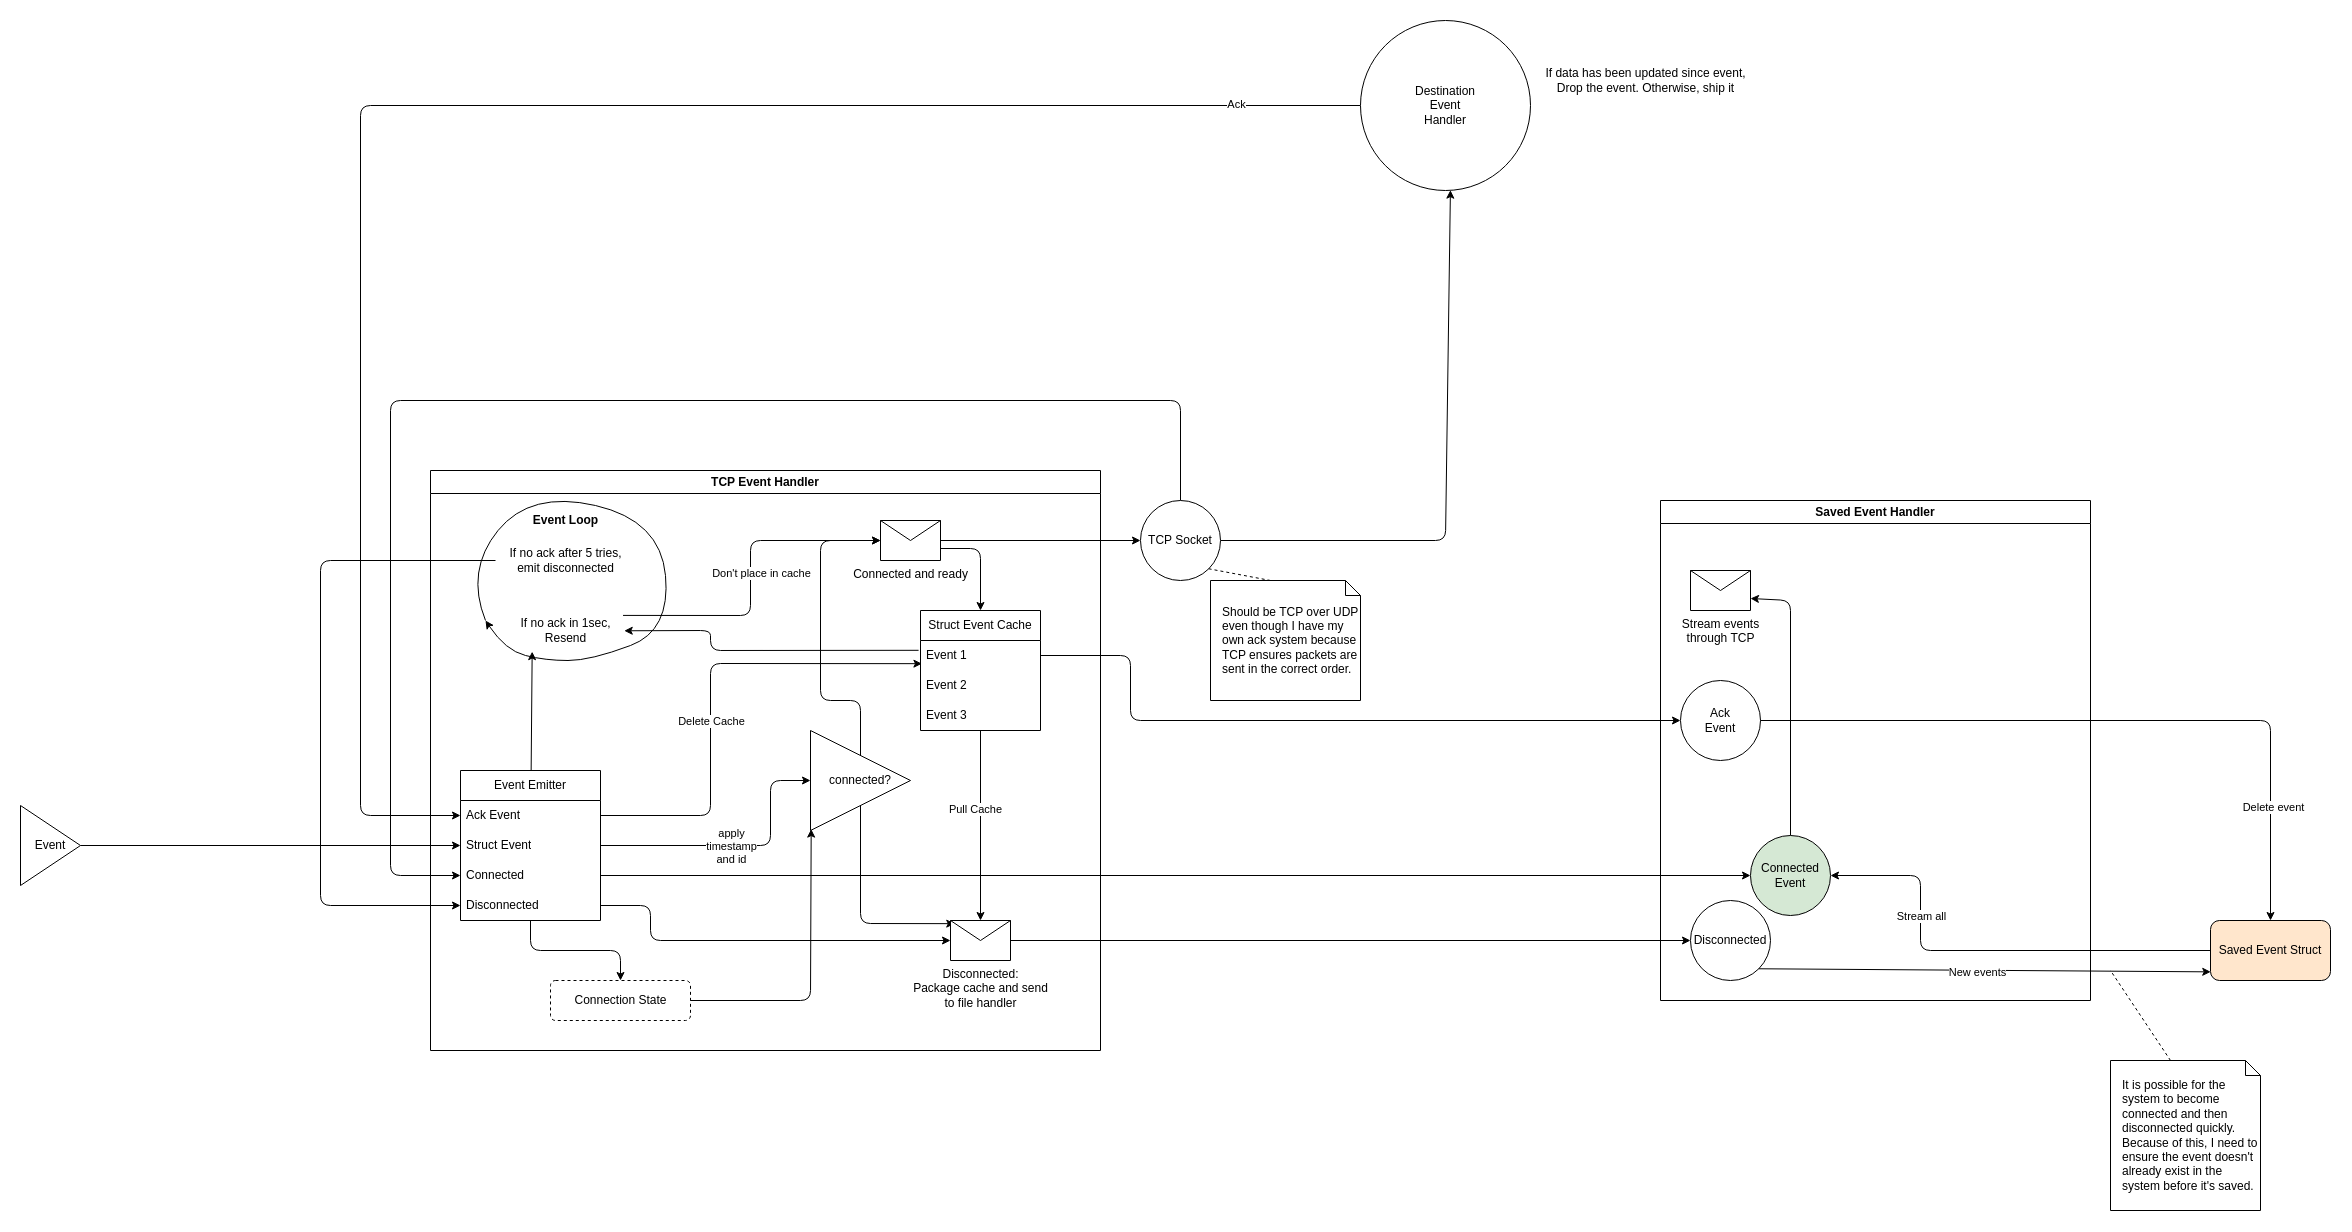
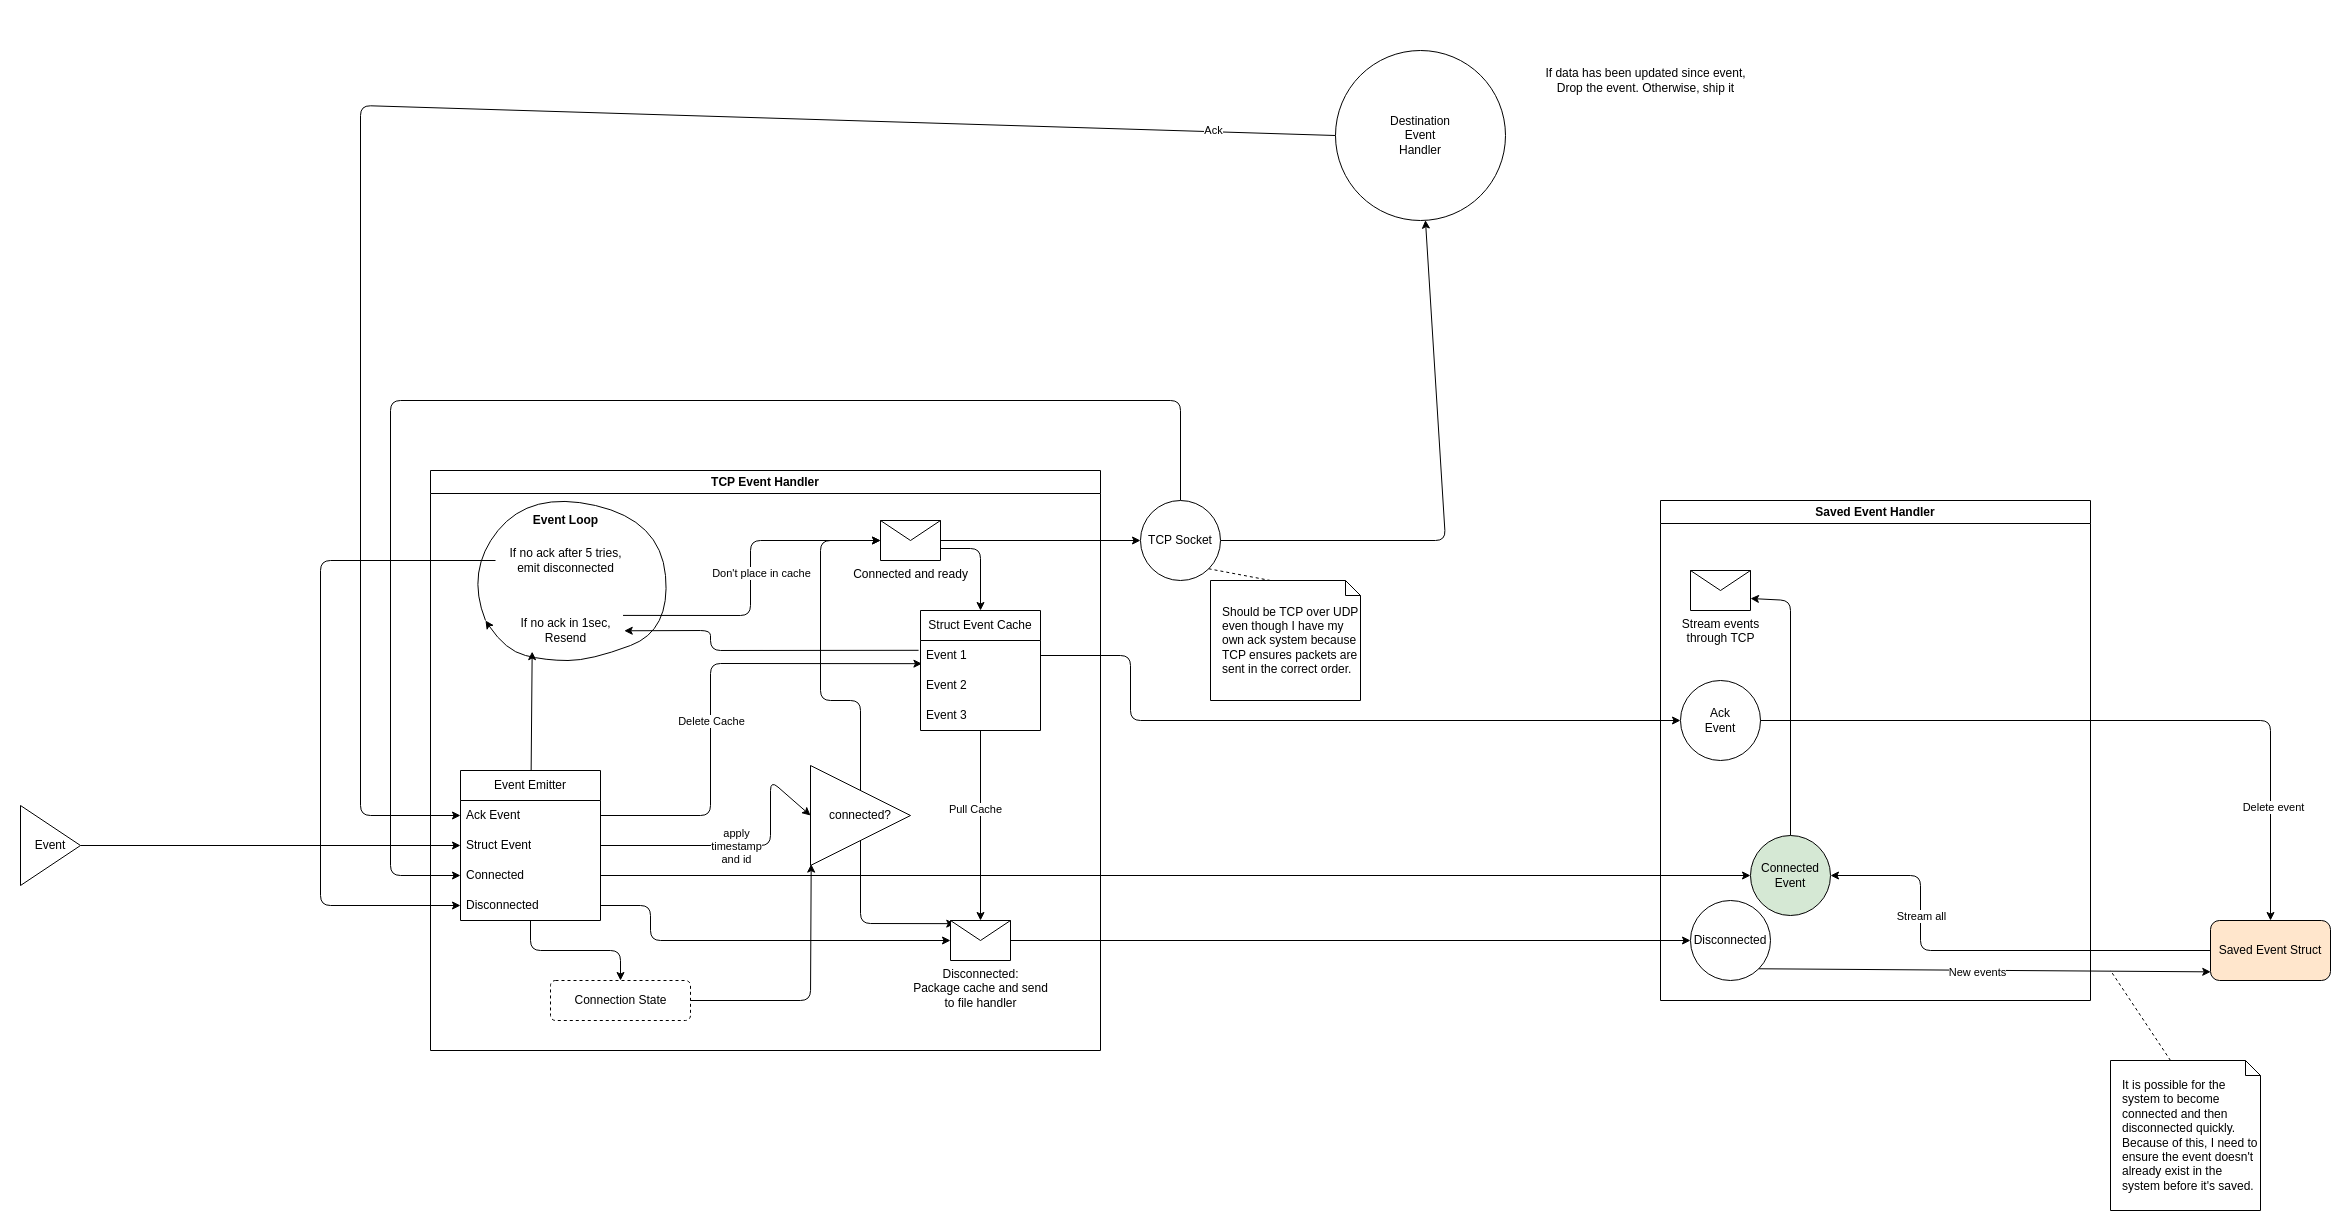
node "Destination Event Handler": moved (1446, 106) -> (1421, 136)
node "connected?": moved (861, 781) -> (861, 816)
